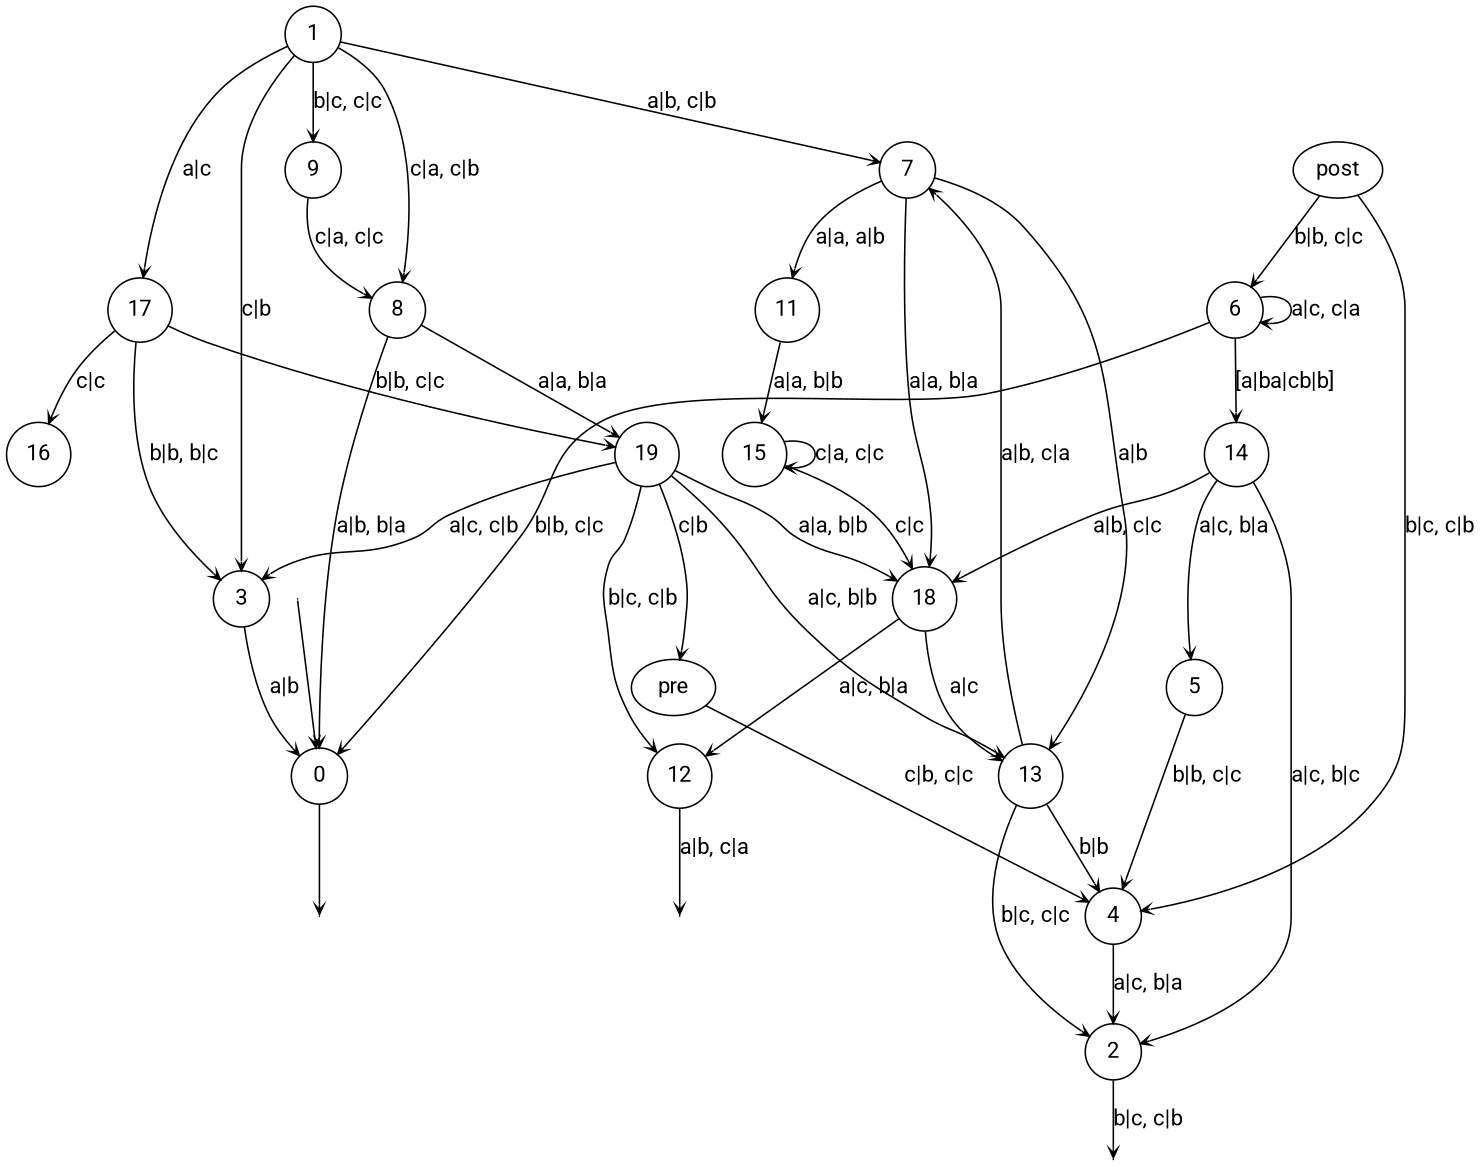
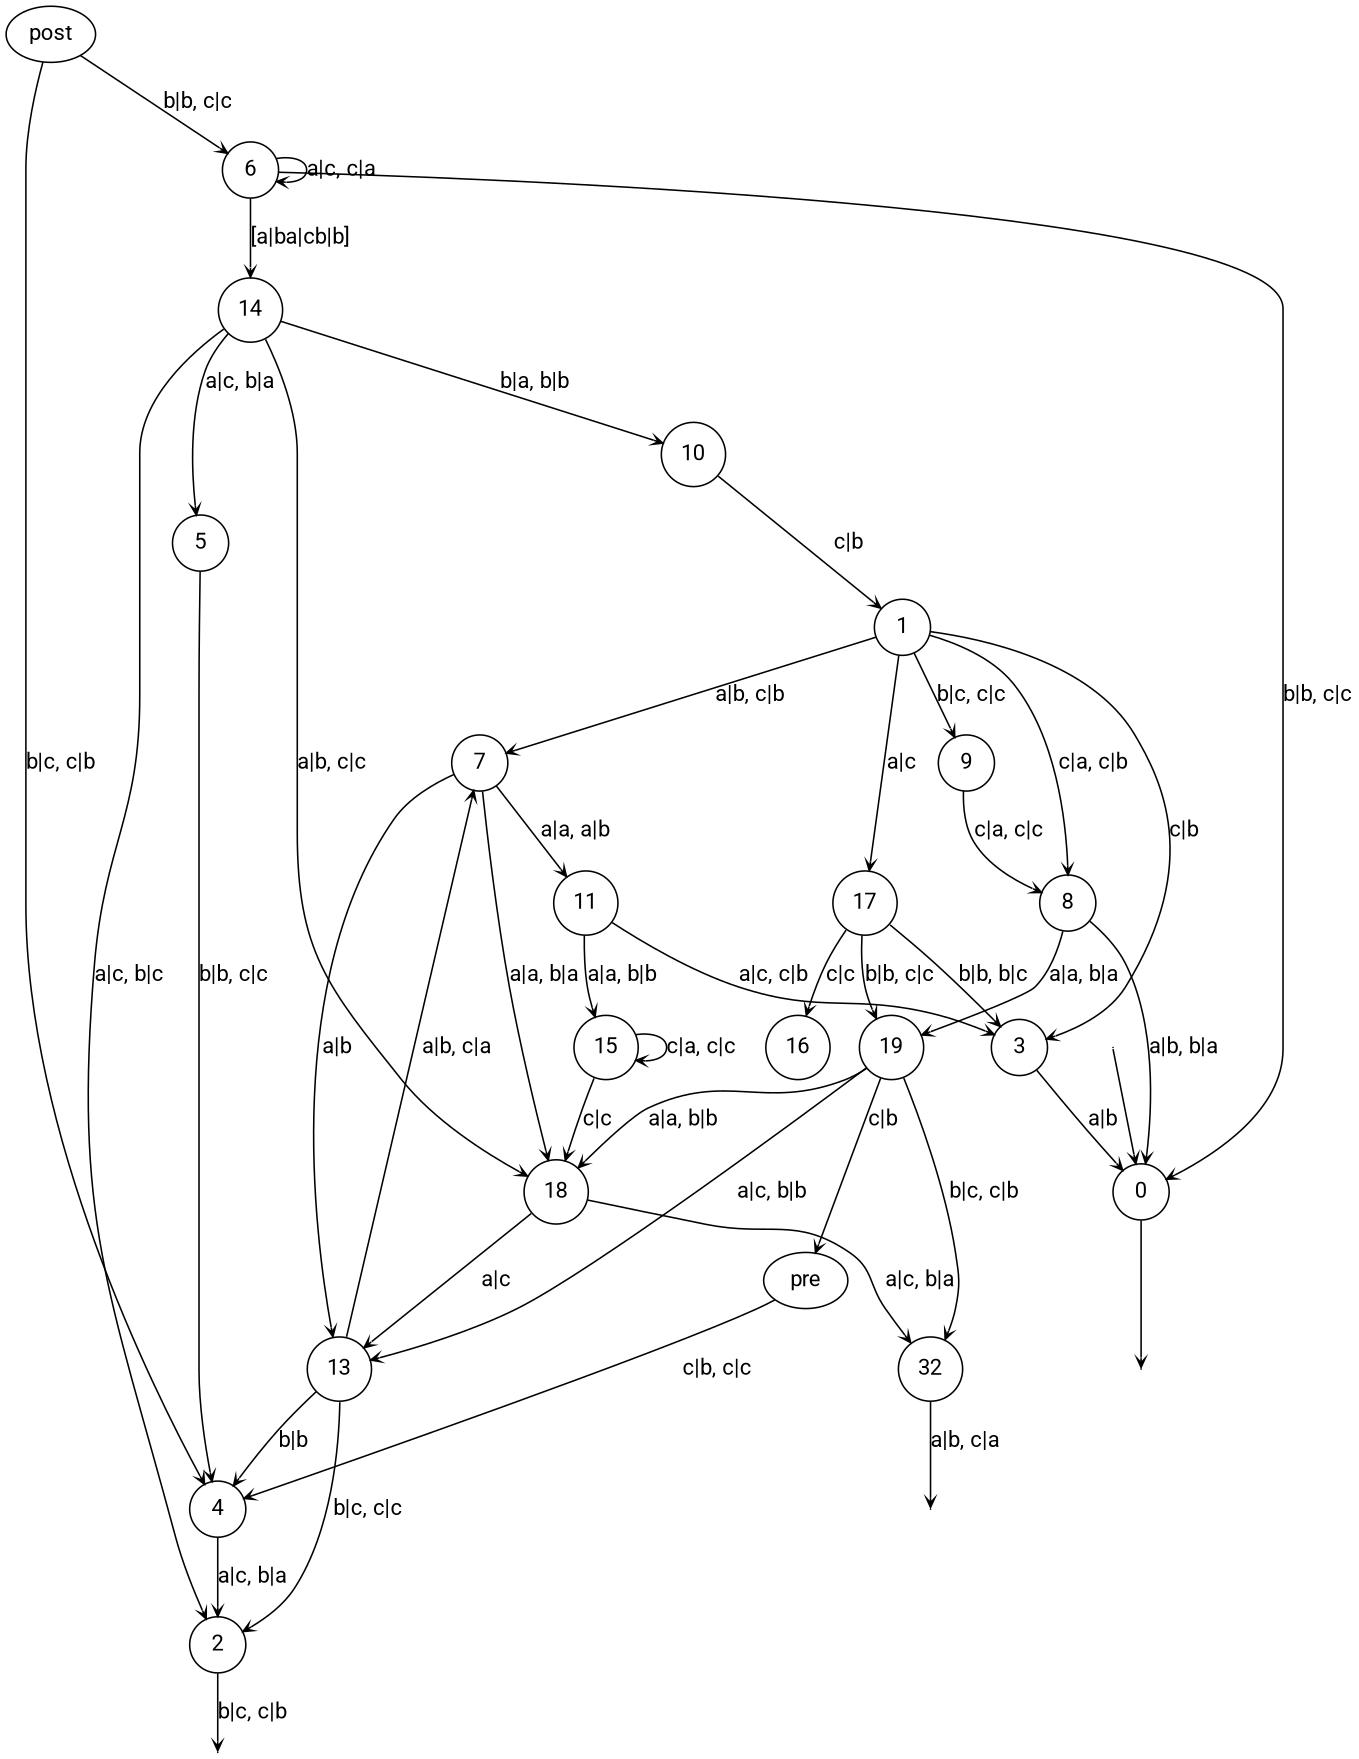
node "10": added
edge "19" -> "3": now "11" -> "3"
node "12": label "12" -> "32"
